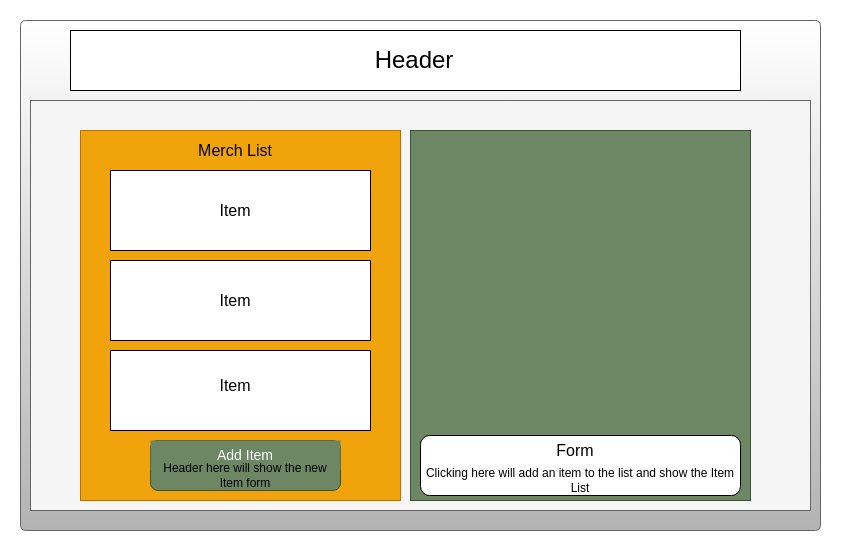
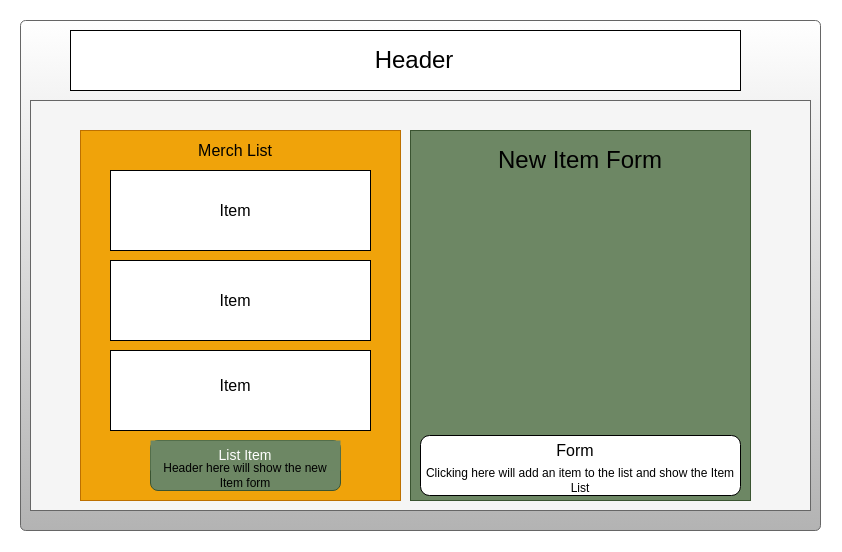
node "New Item Form": added
node "Add Item": label "Add Item" -> "List Item"
